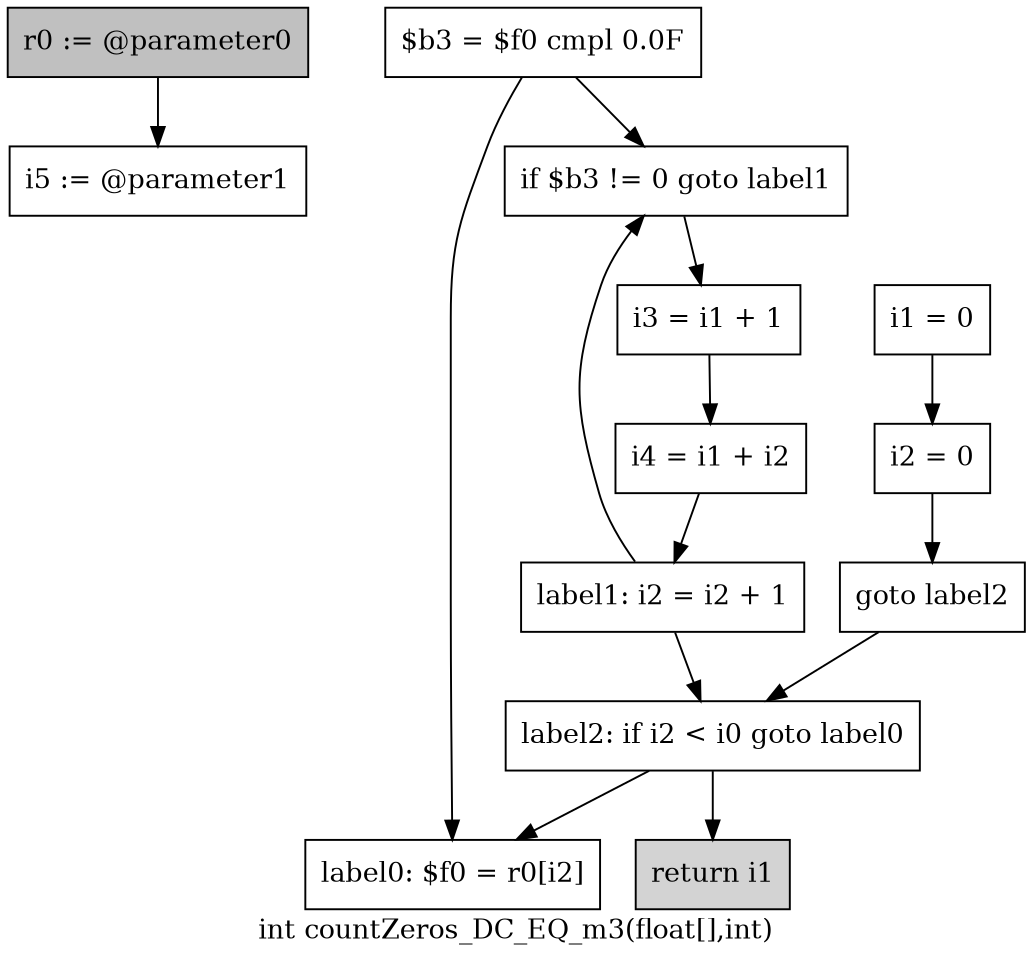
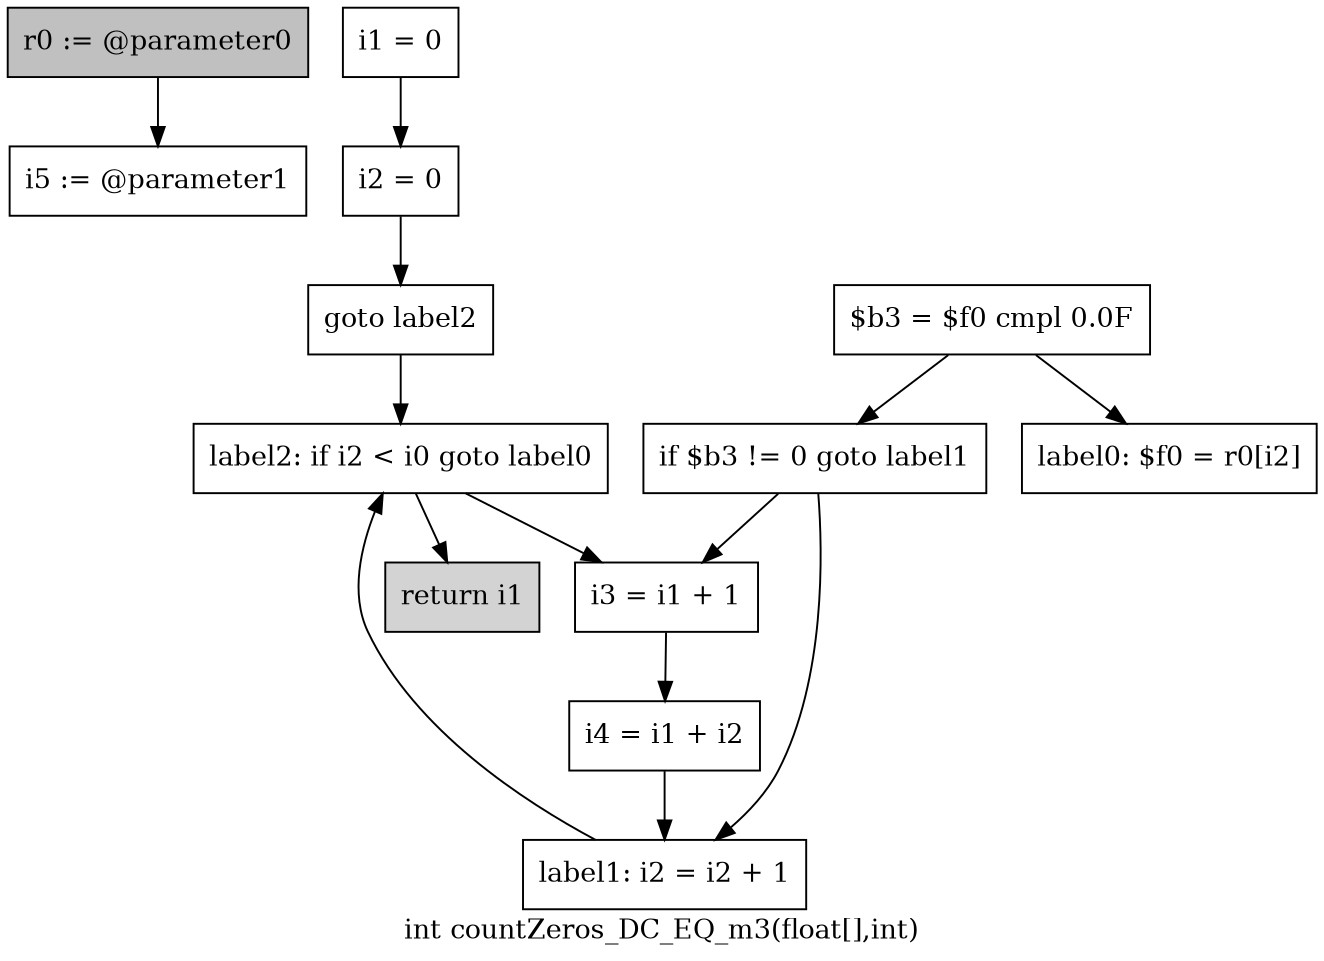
edge "label1: i2 = i2 + 1" -> "if $b3 != 0 goto label1": reversed
edge "label2: if i2 < i0 goto label0" -> "label0: $f0 = r0[i2]": now "label2: if i2 < i0 goto label0" -> "i3 = i1 + 1"
